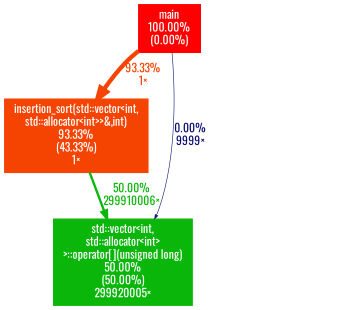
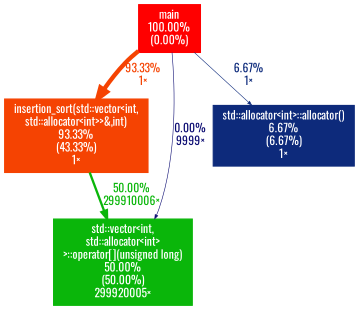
node "std::allocator<int>::allocator() 6.67% (6.67%) 1×": added
